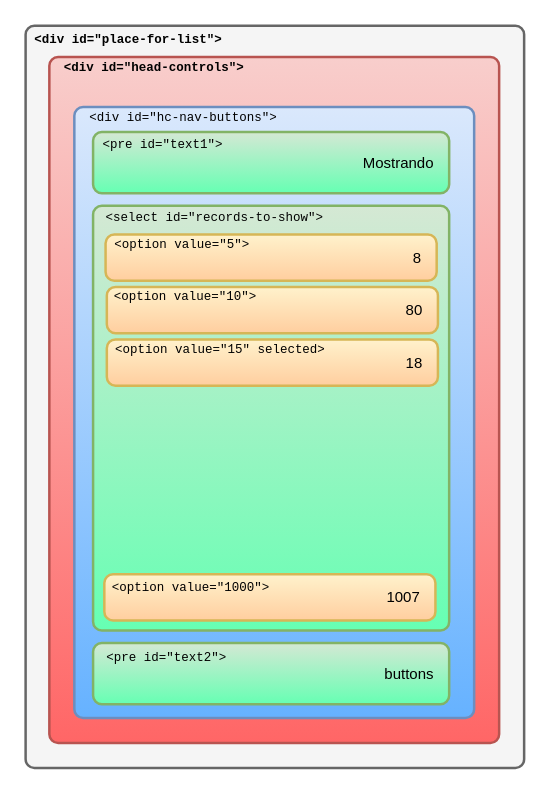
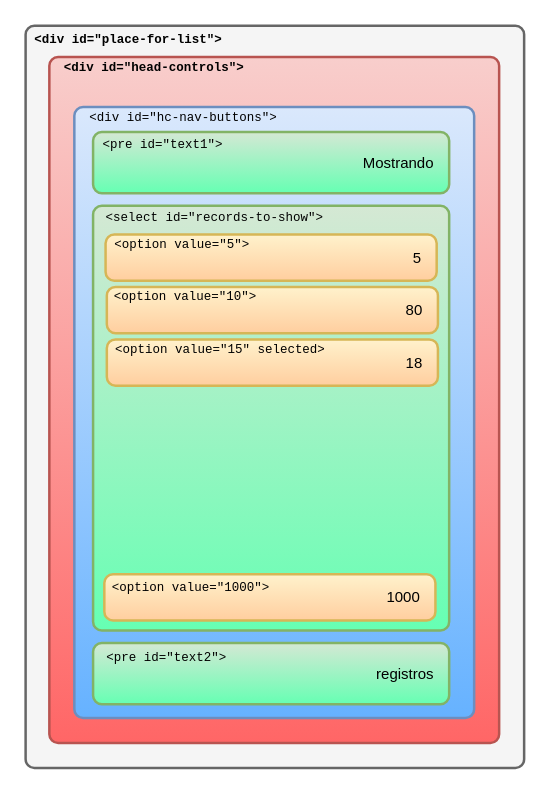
node "8": label "8" -> "5"
node "1007": label "1007" -> "1000"
node "buttons": label "buttons" -> "registros"
